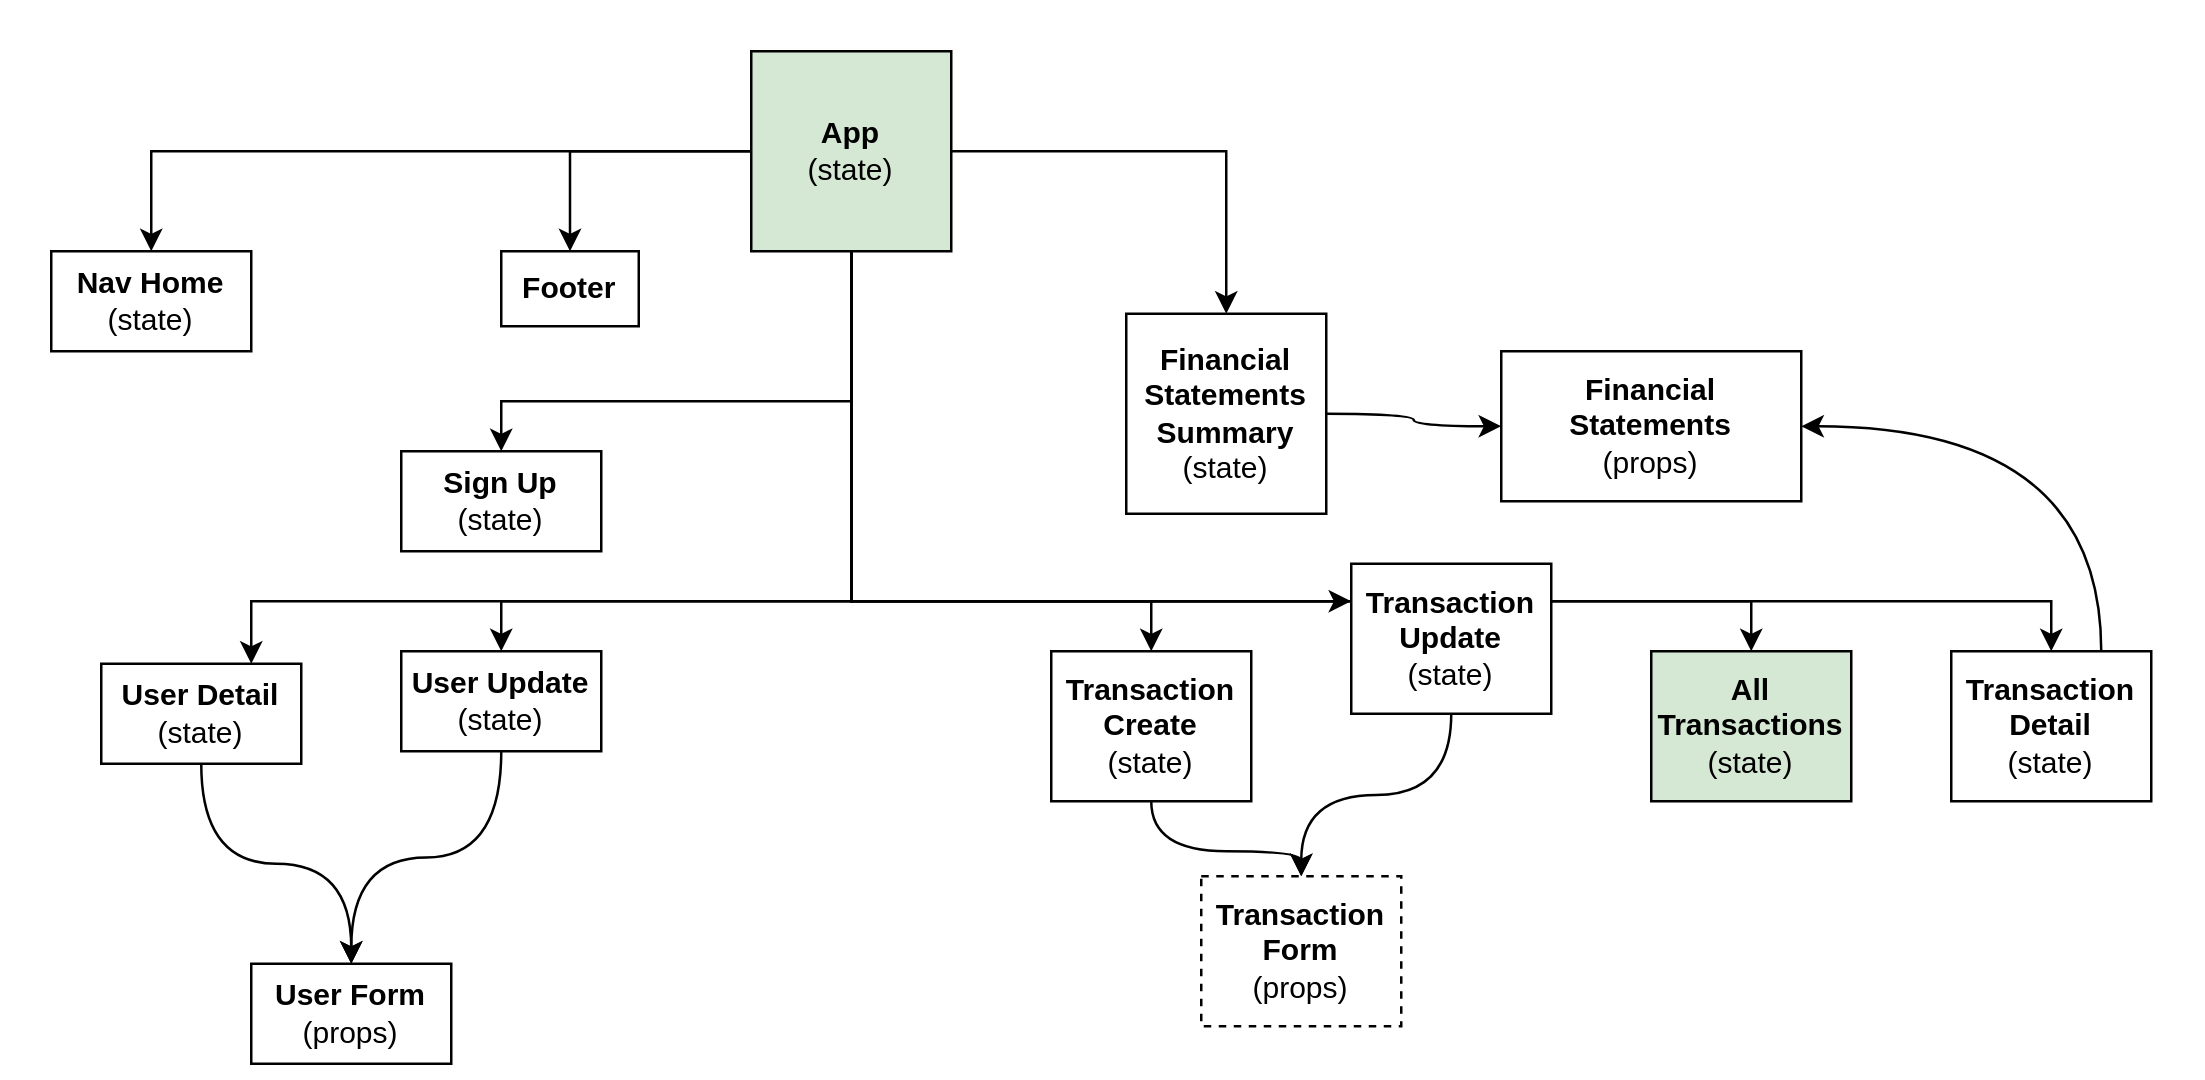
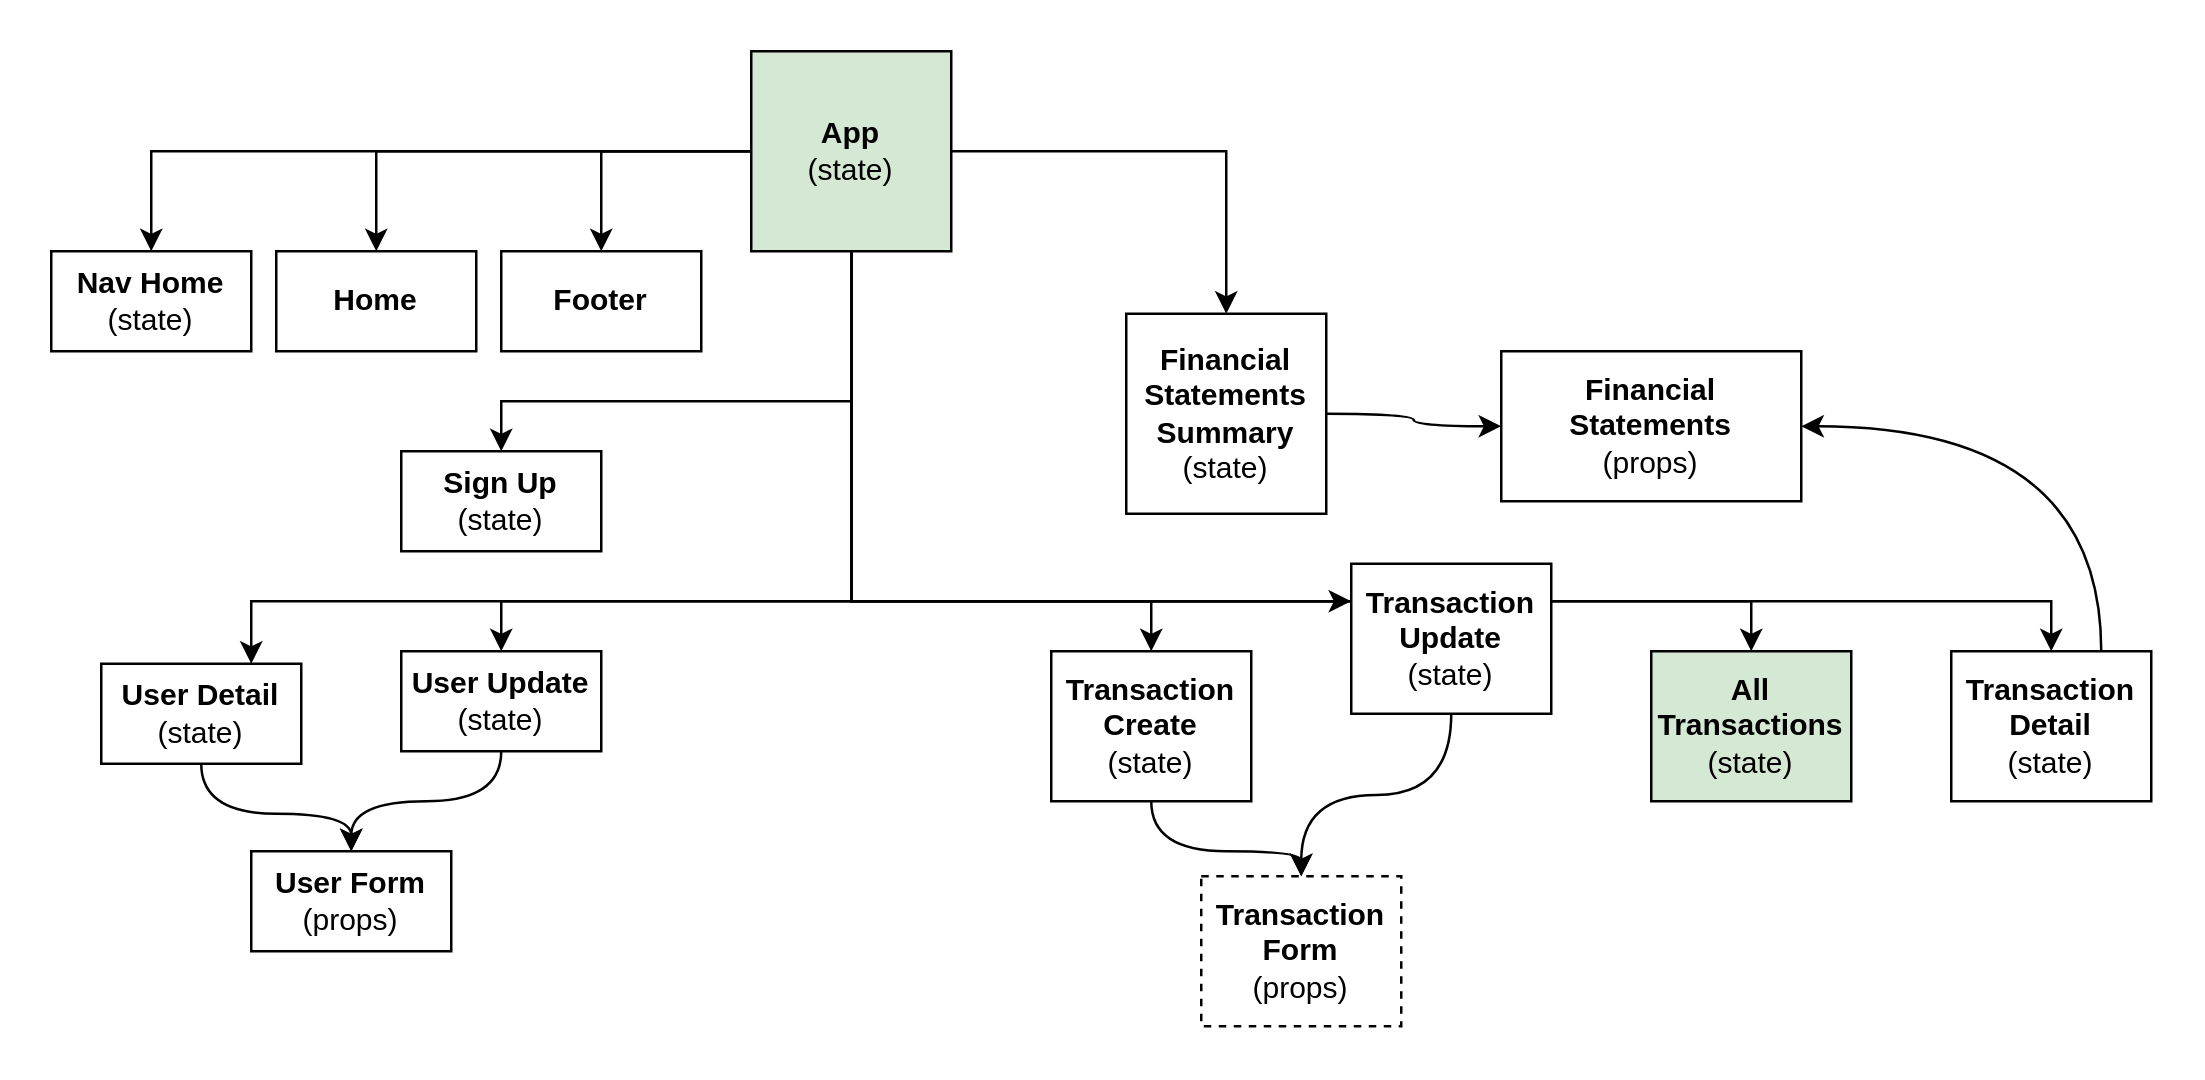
edge "App (state)" -> "Home": added
node "Footer": size 138x75 -> 200x100
node "Home": added
node "User Form (props)": moved (351, 1014) -> (351, 901)
